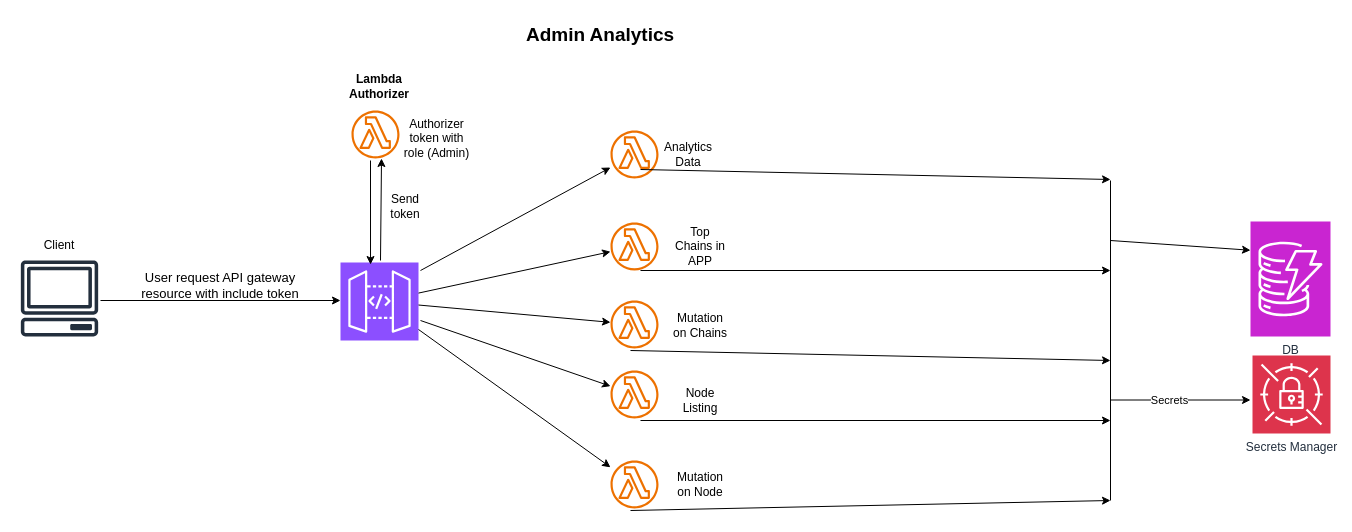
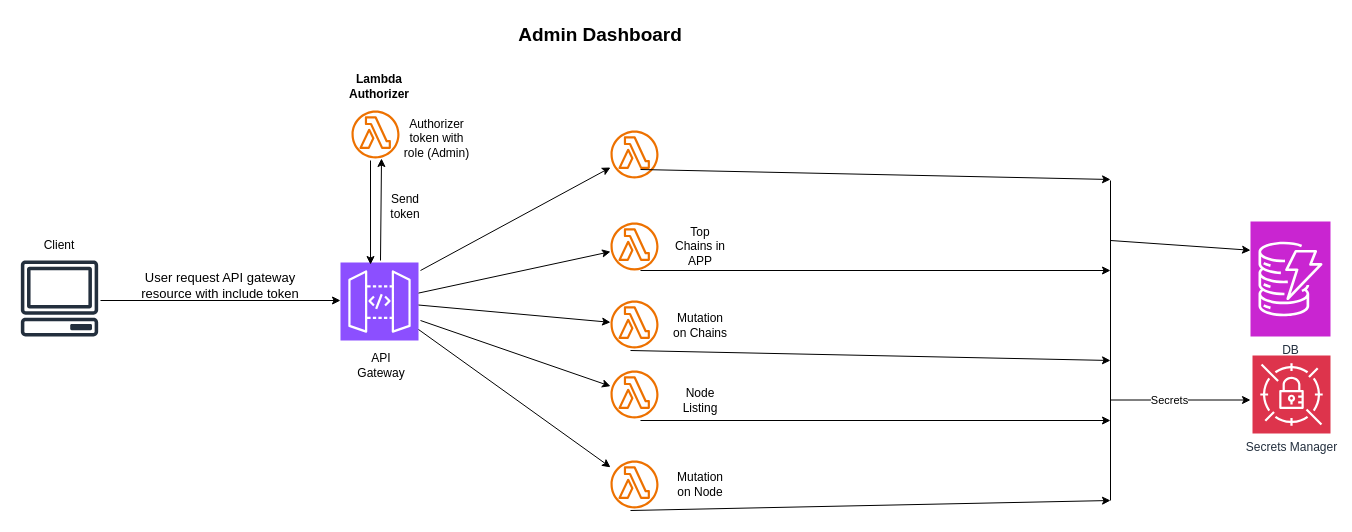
node "Admin Analytics": label "Admin Analytics" -> "Admin Dashboard"
node "Analytics Data": removed
node "API Gateway": added
